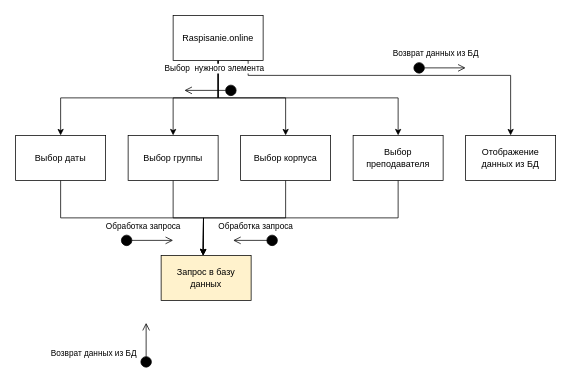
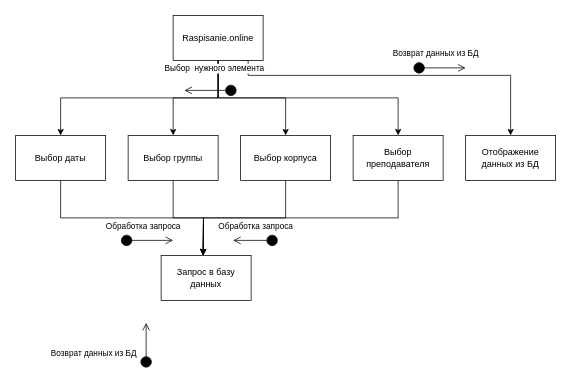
node "Запрос в базу данных": fillcolor #fff2cc -> #ffffff
